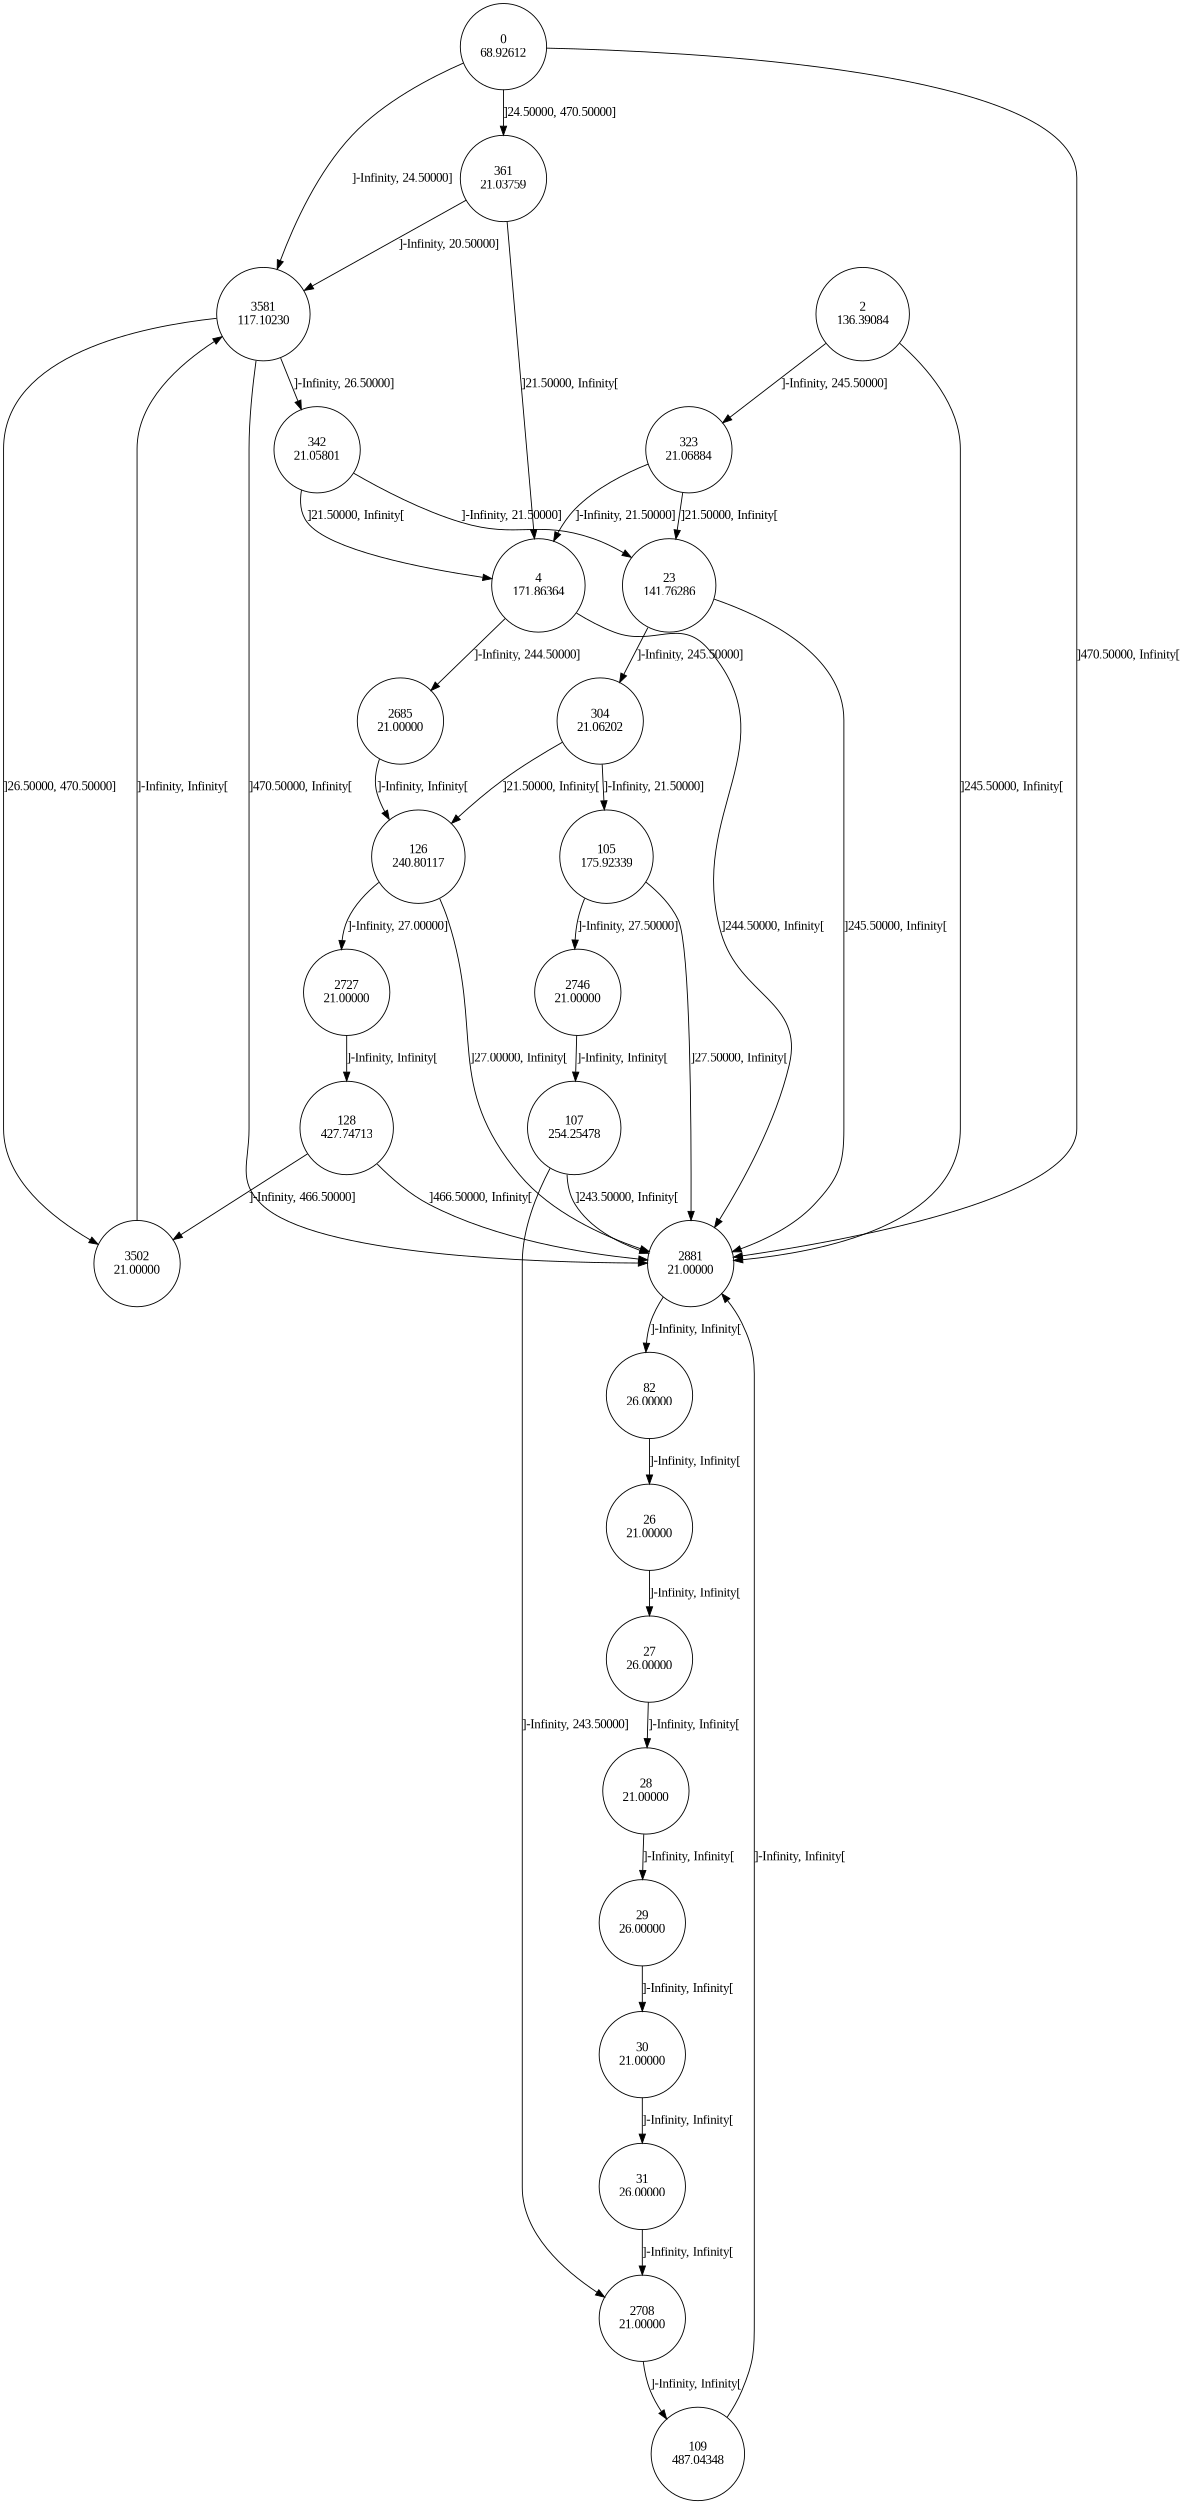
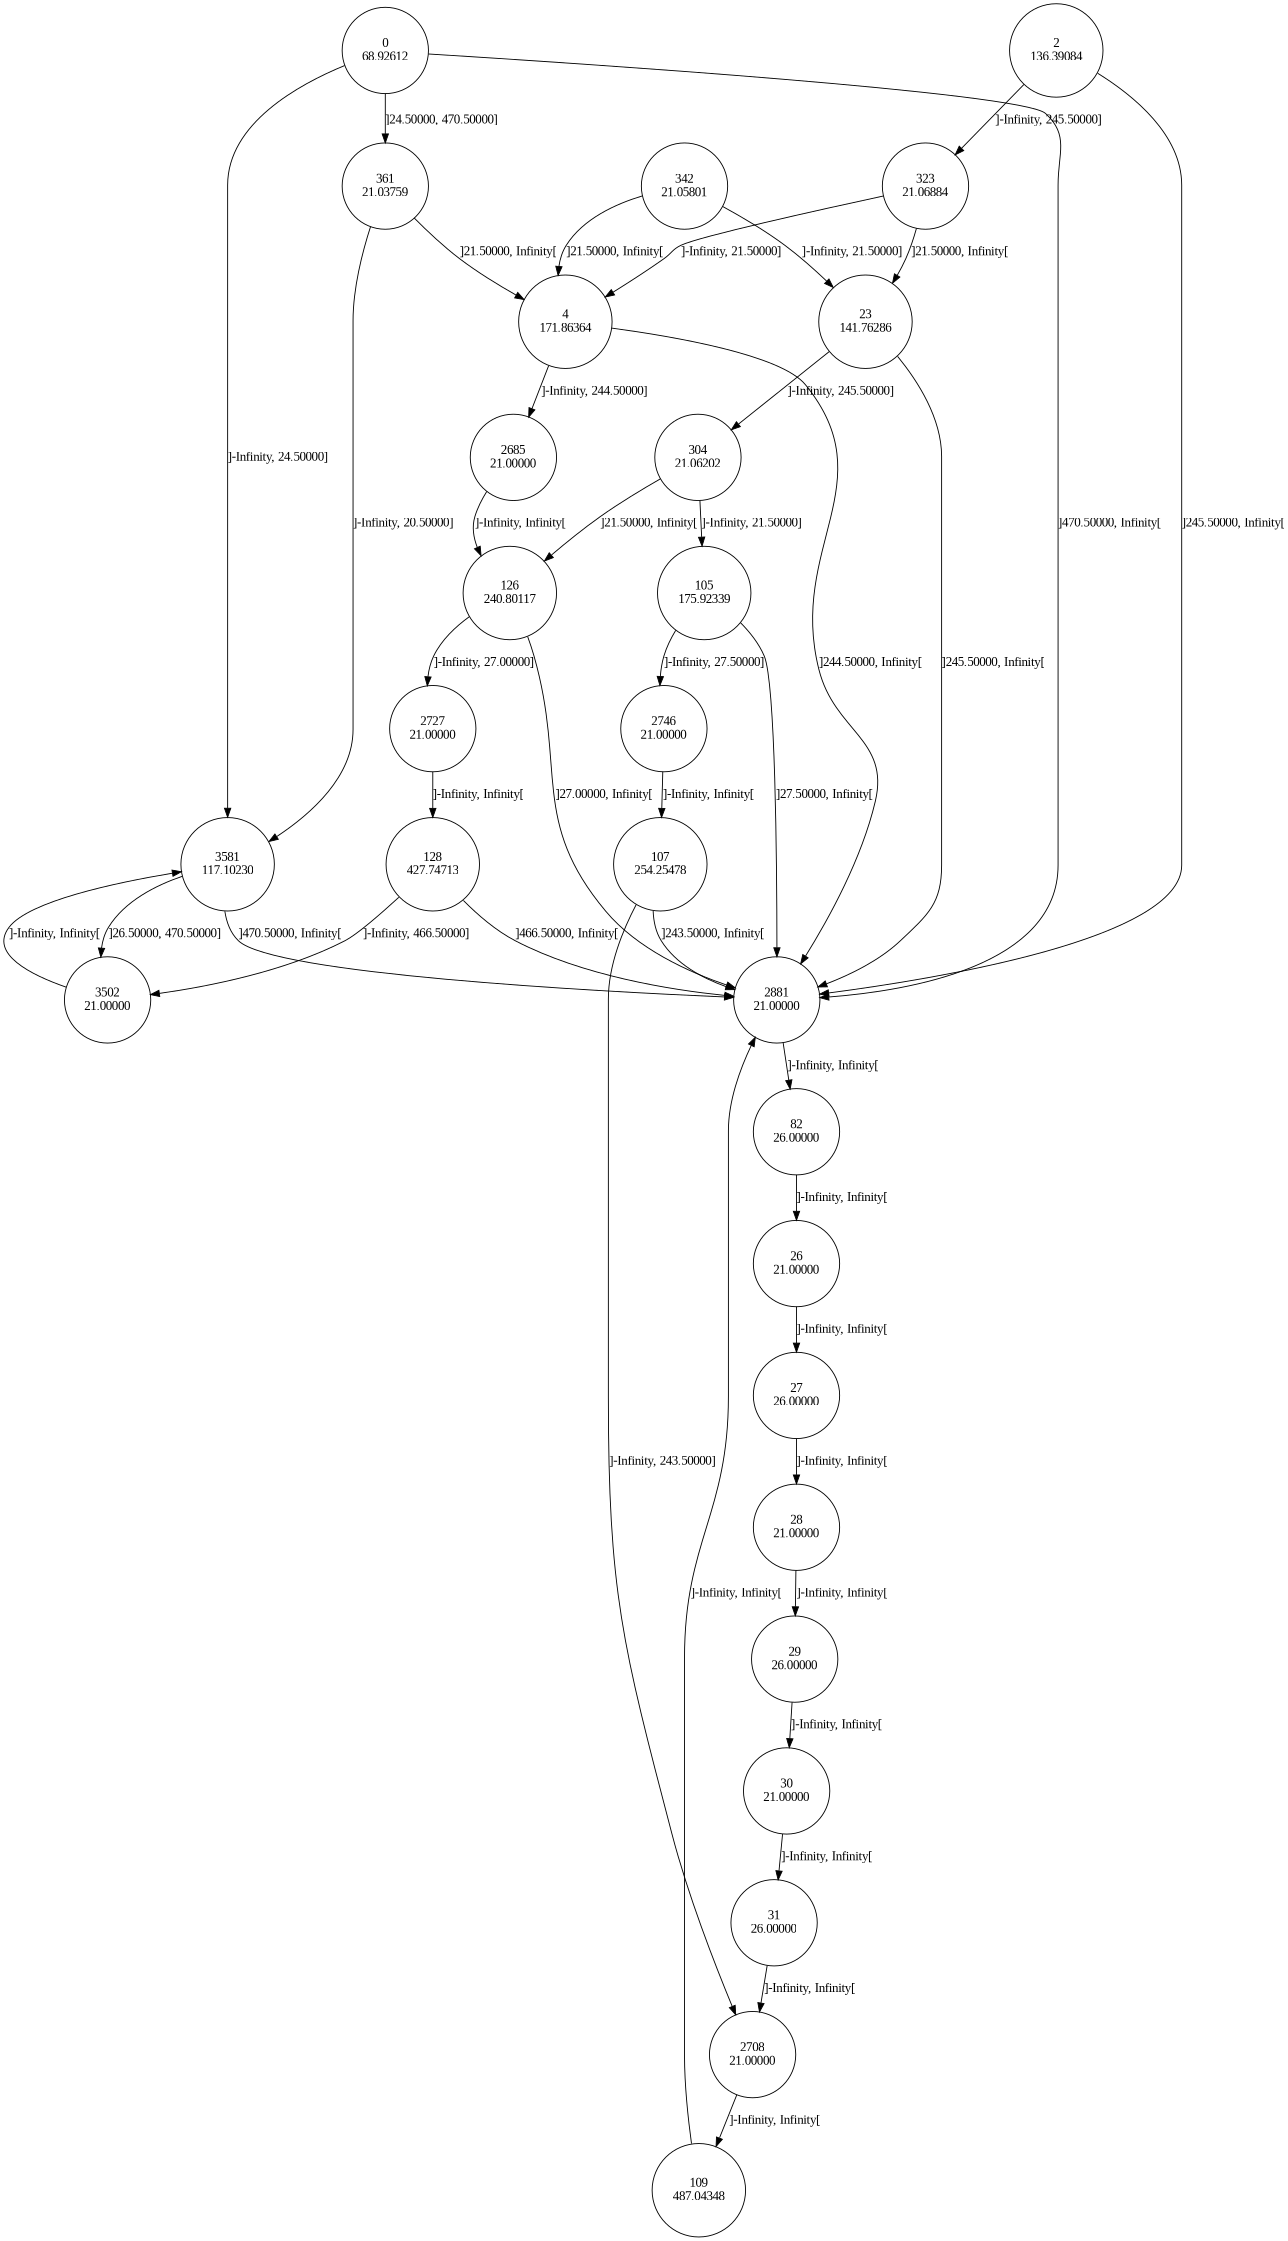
edge "3581 117.10230" -> "342 21.05801": removed, label "]-Infinity, 26.50000]"
